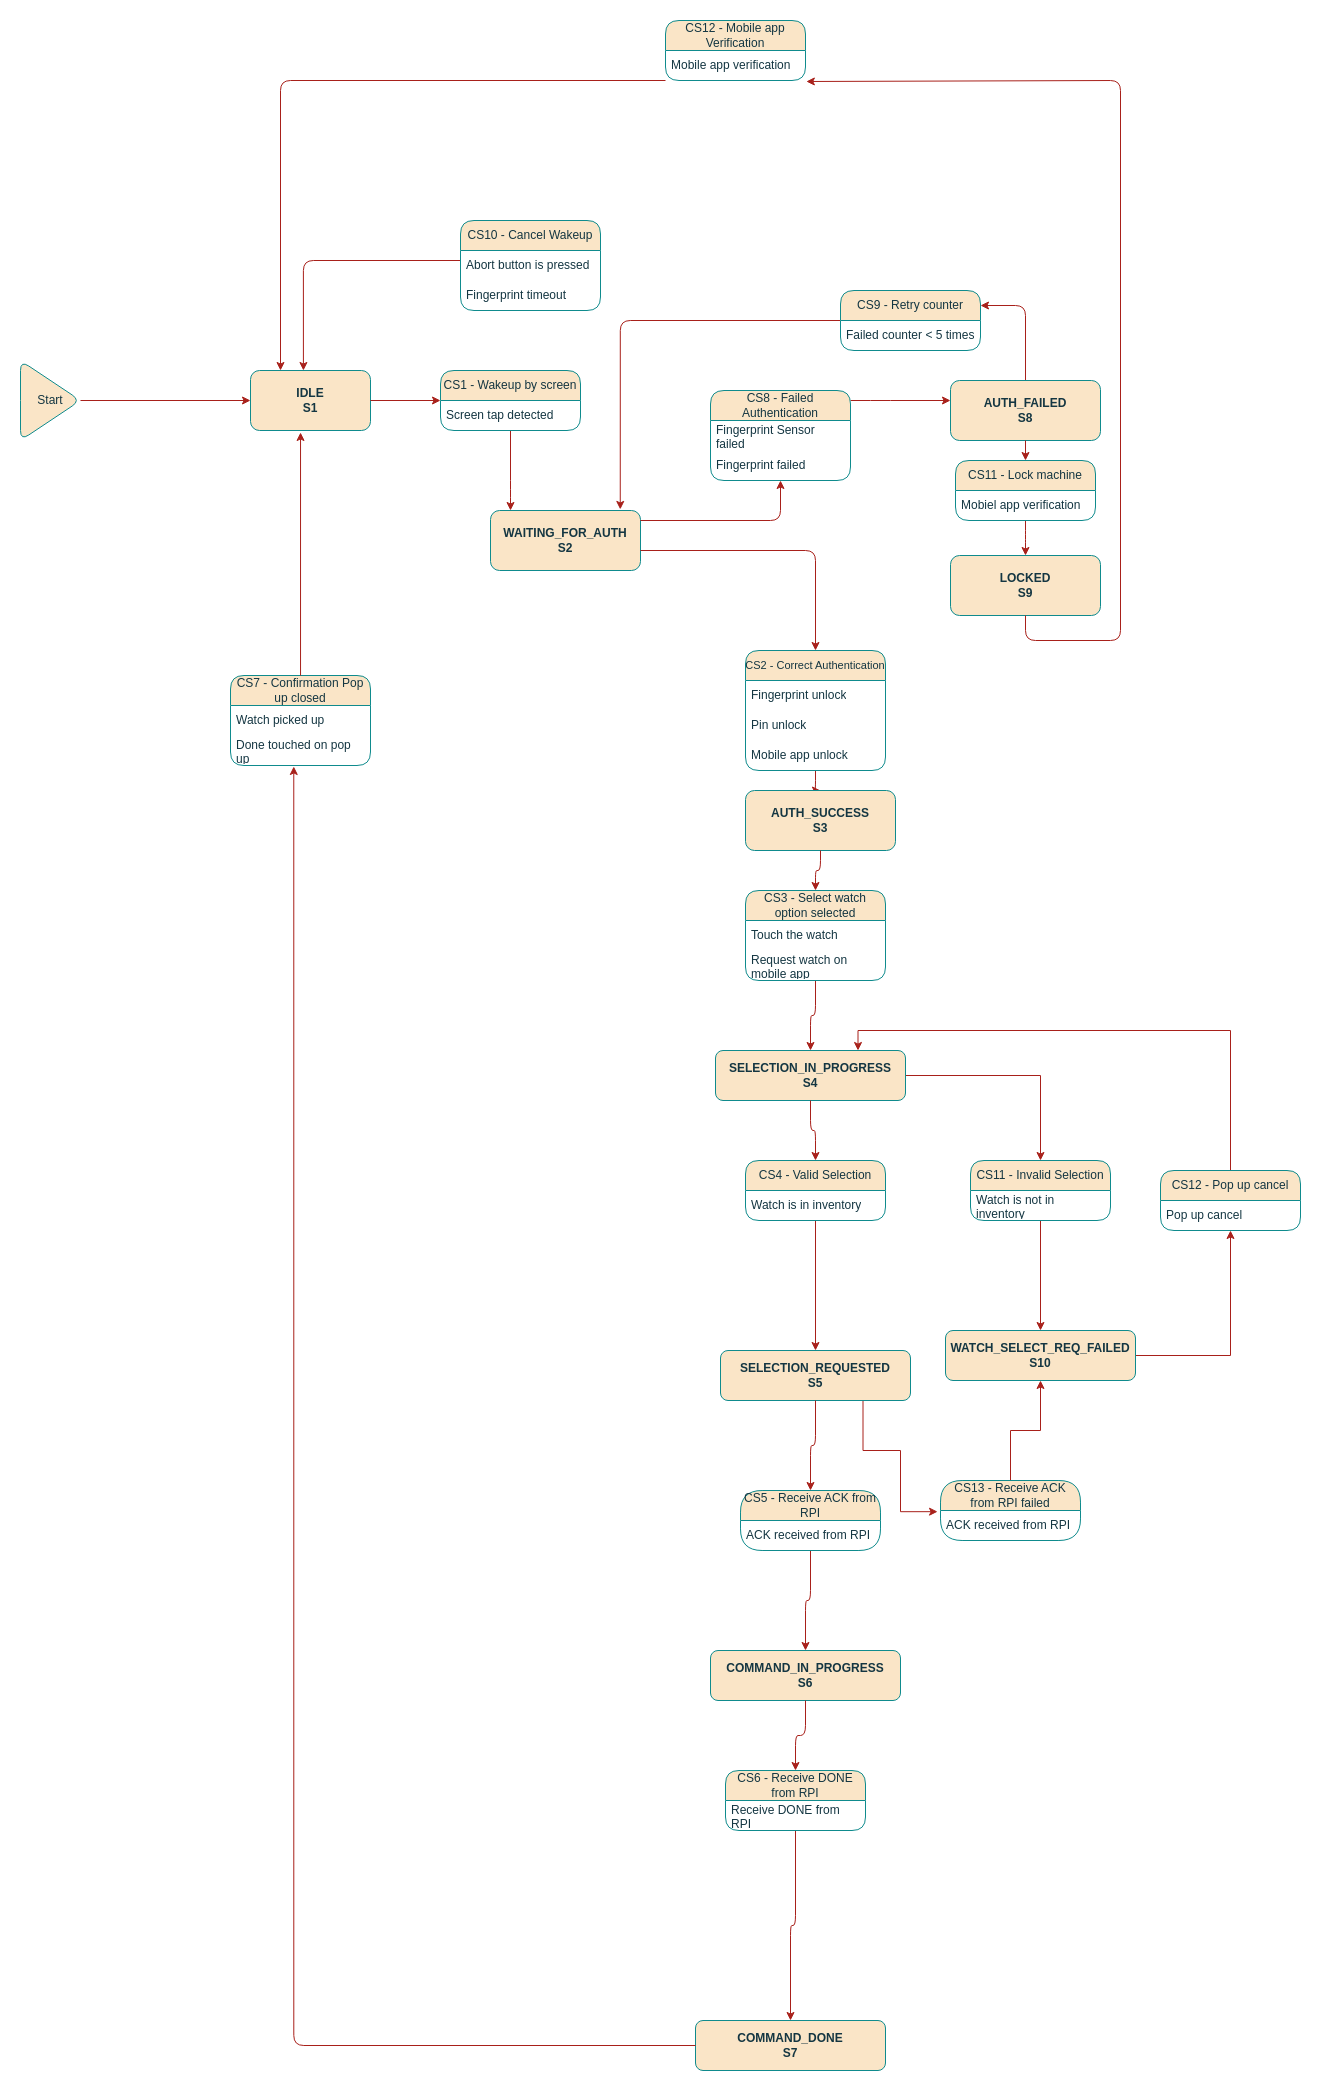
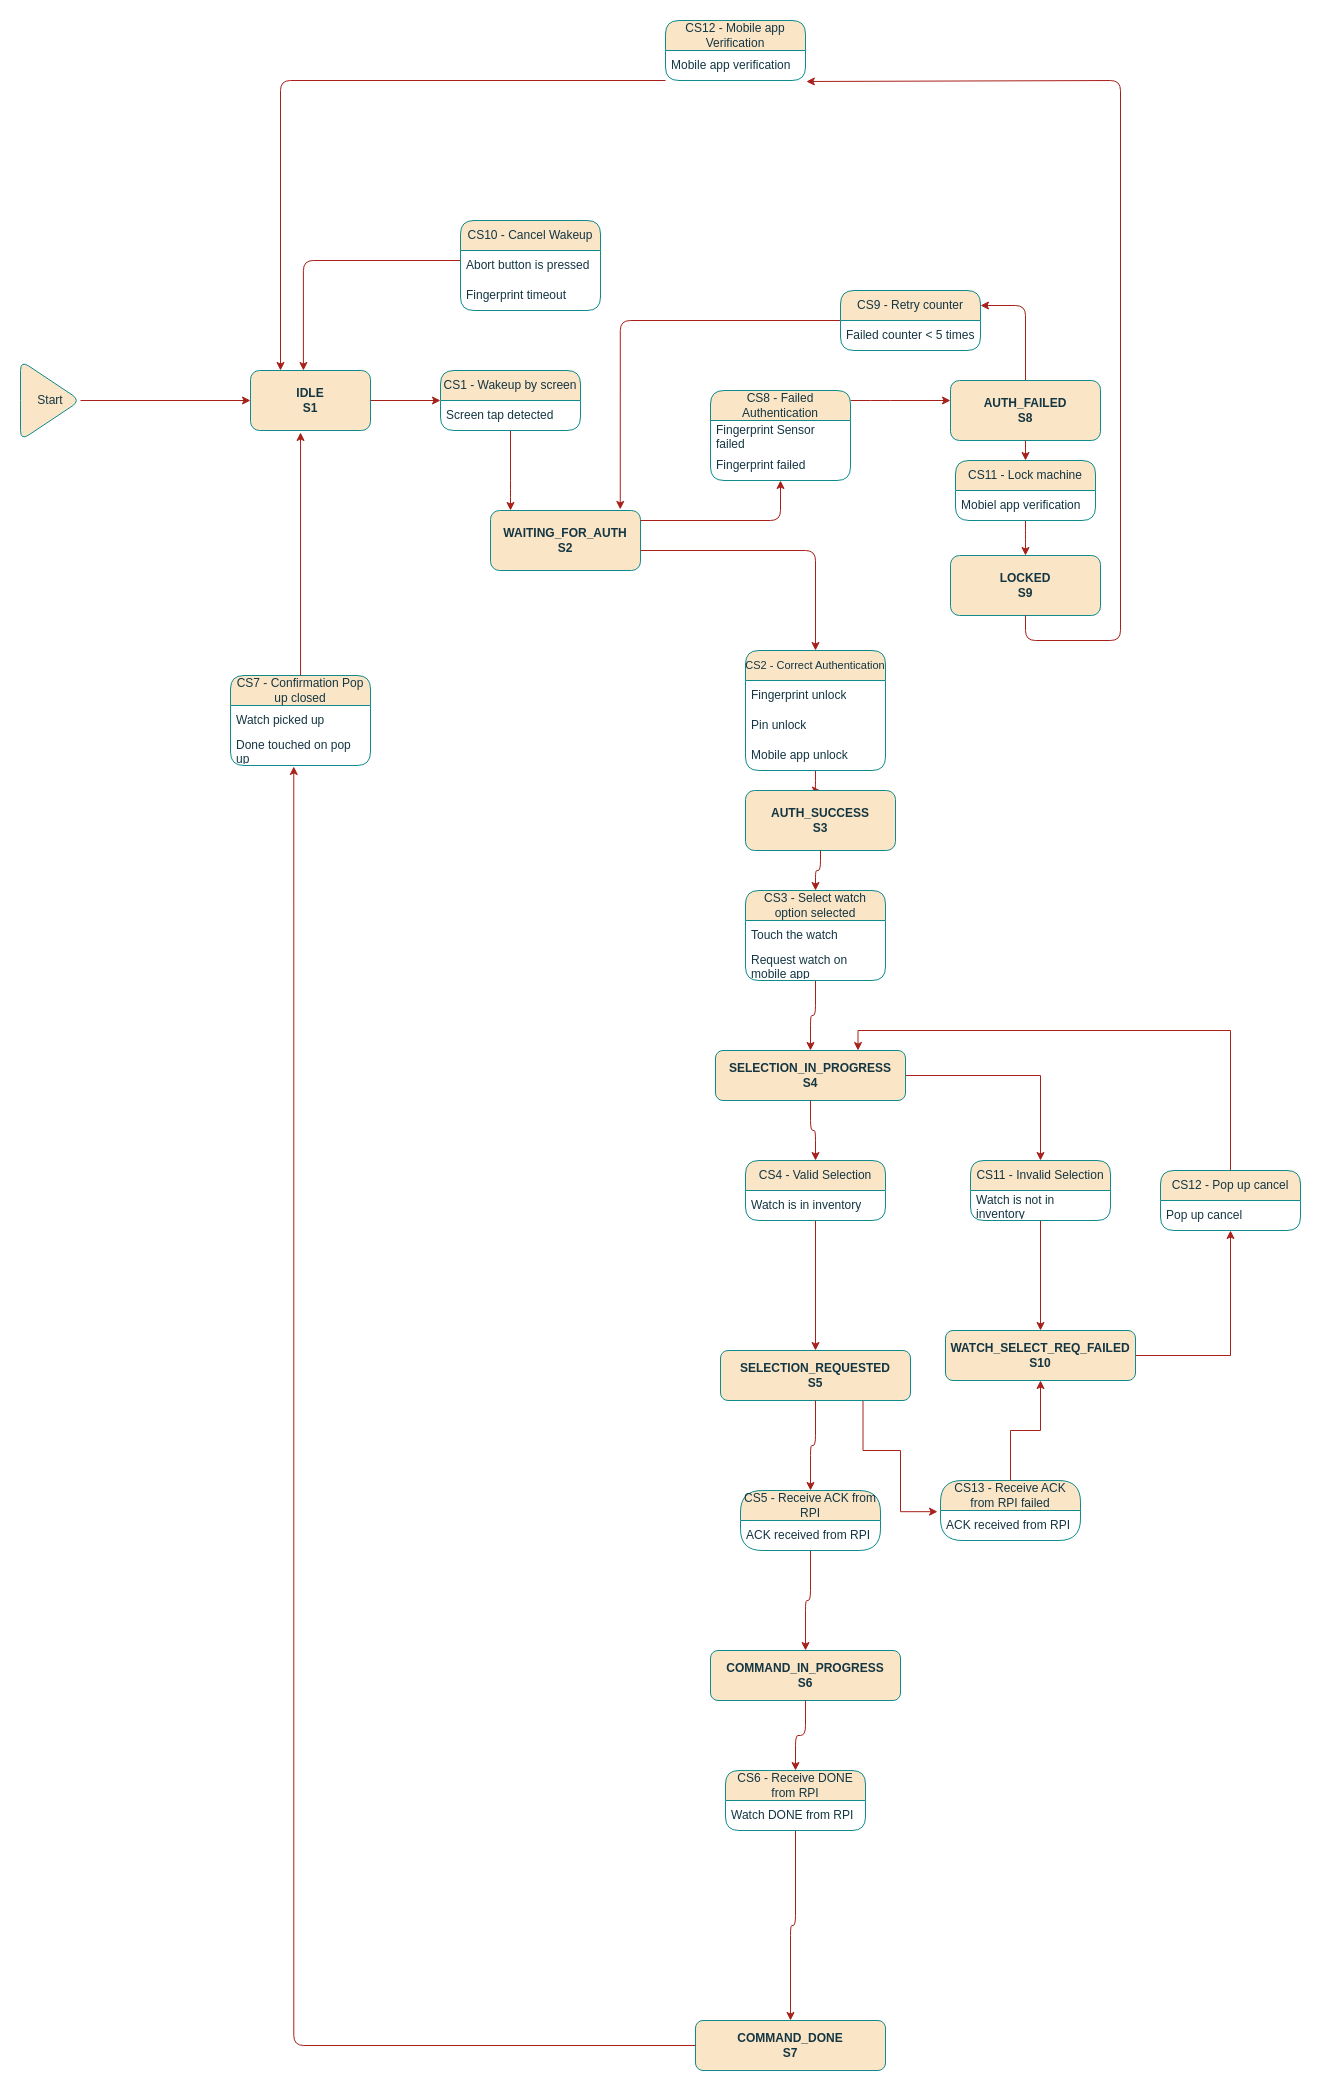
node "Receive DONE from RPI": label "Receive DONE from RPI" -> "Watch DONE from RPI"
